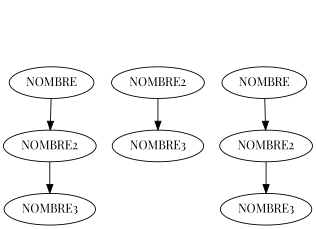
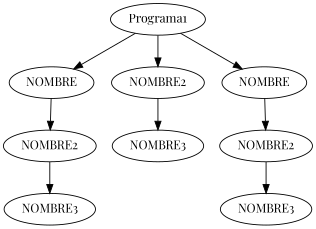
node "Programa1": added
